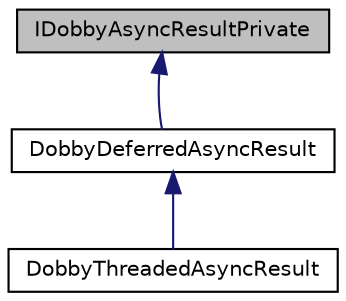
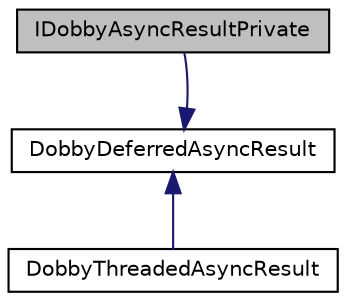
edge "DobbyDeferredAsyncResult" -> "IDobbyAsyncResultPrivate": reversed
